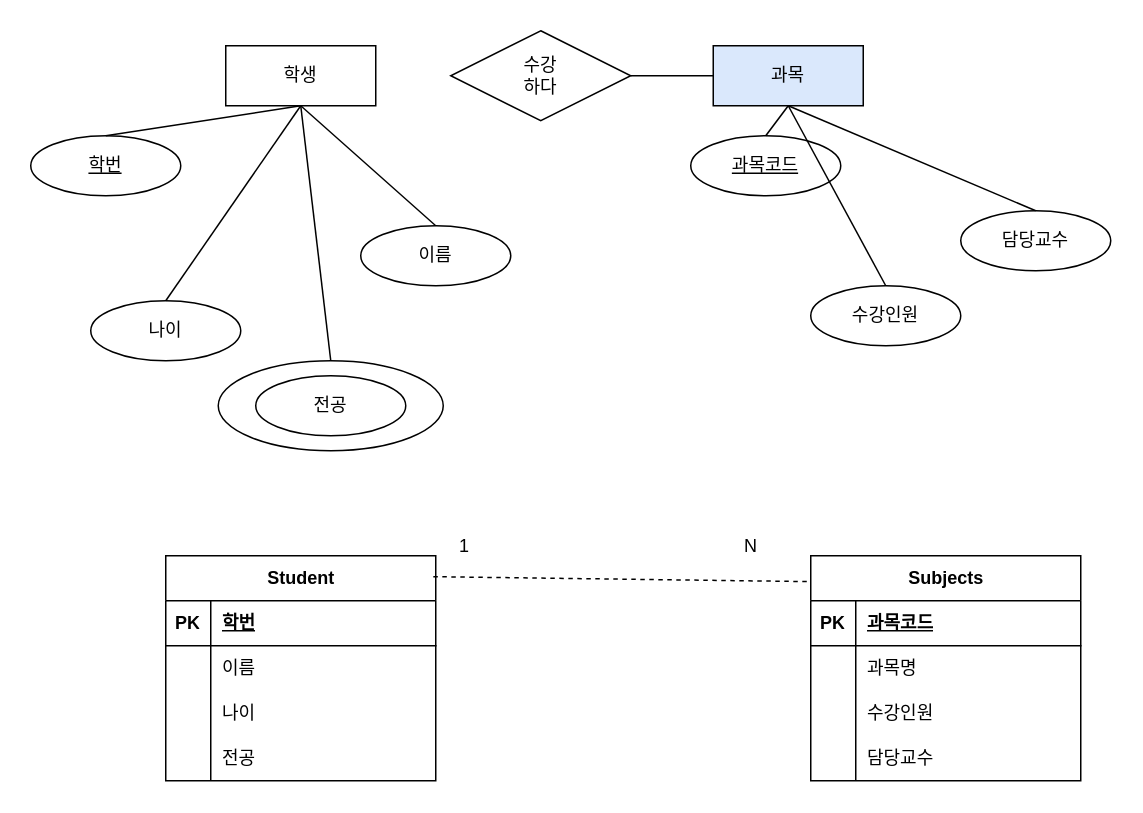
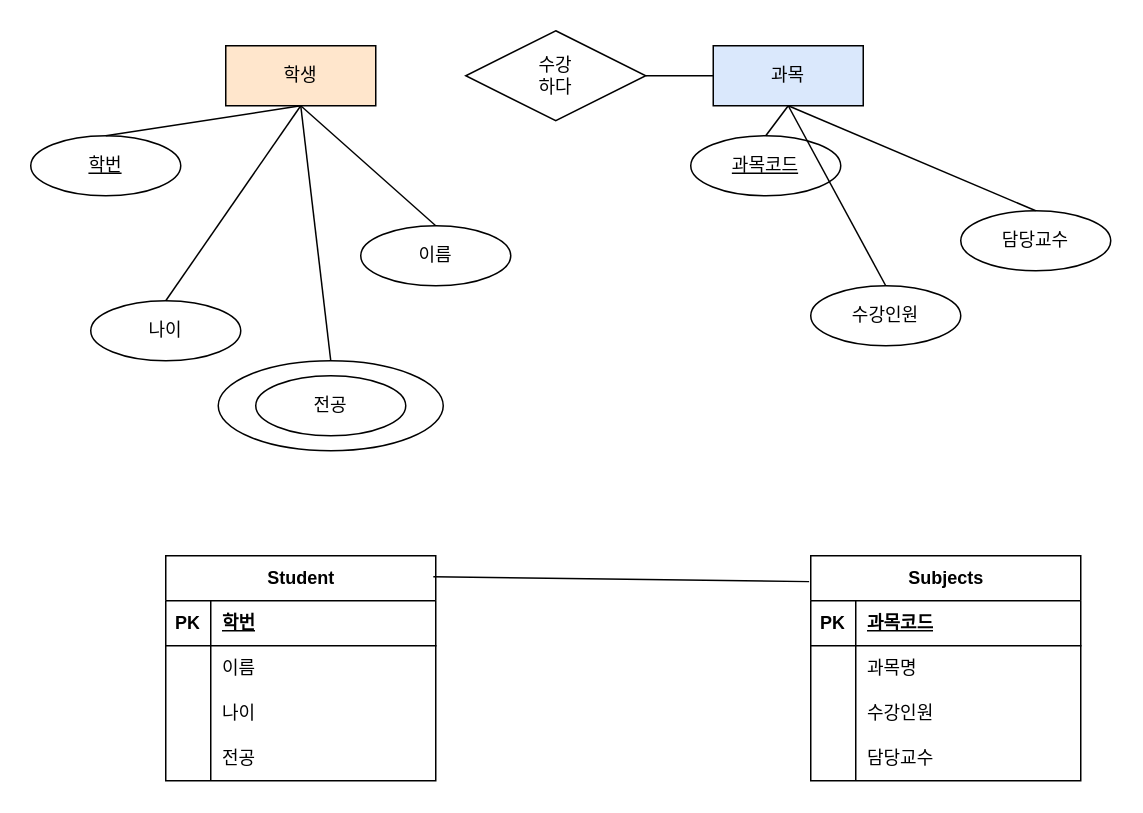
node "학생": fillcolor #ffffff -> #ffe6cc
node "수강 하다": moved (541, 76) -> (556, 76)
node "1": removed
node "N": removed
edge "Student" -- "Subjects": style dashed -> solid
